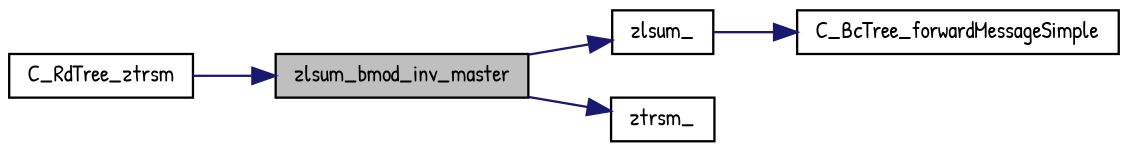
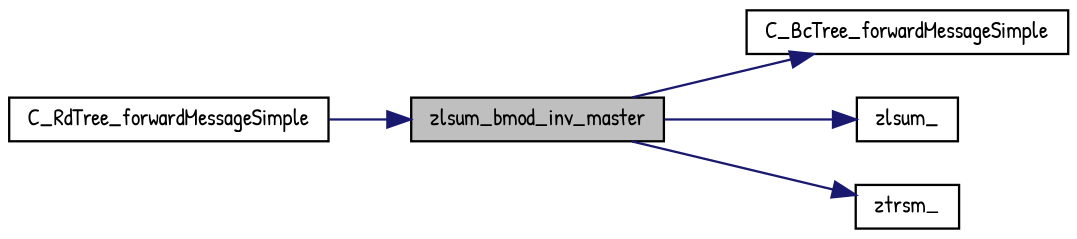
edge "zlsum_" -> "C_BcTree_forwardMessageSimple": now "zlsum_bmod_inv_master" -> "C_BcTree_forwardMessageSimple"
node "C_RdTree_ztrsm": label "C_RdTree_ztrsm" -> "C_RdTree_forwardMessageSimple"
